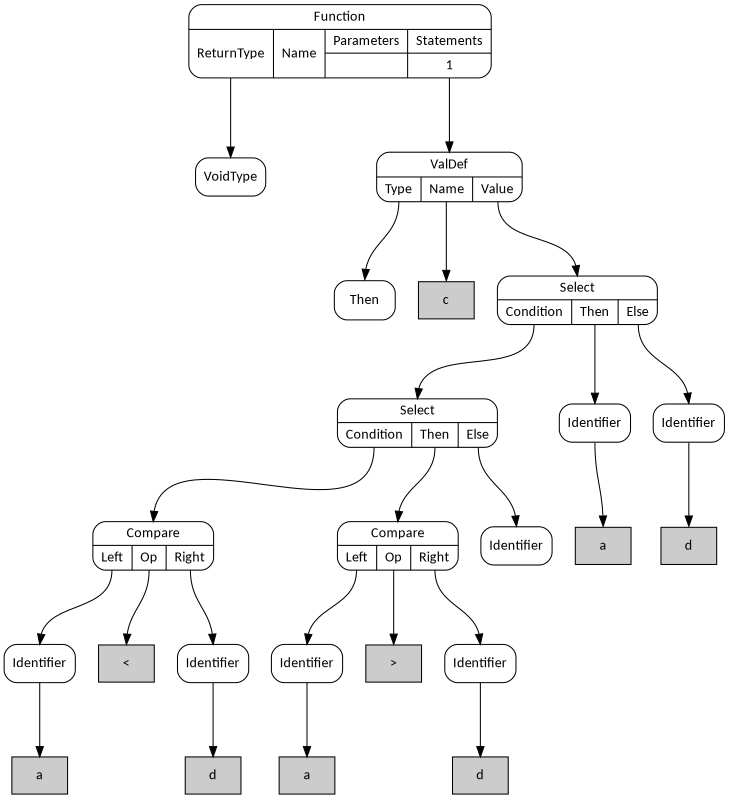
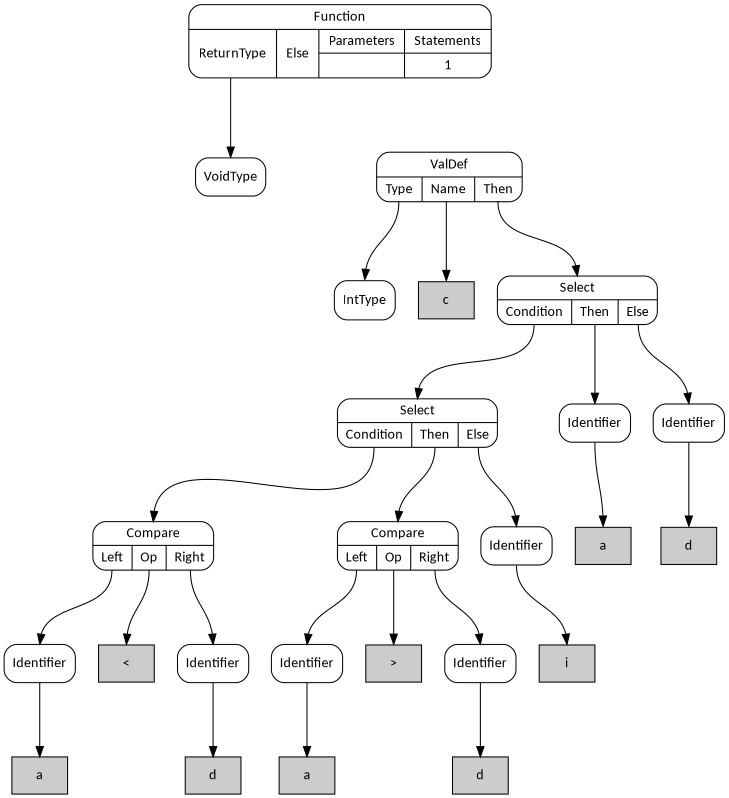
node "Function": text "Name" -> "Else"
edge "Function" -> "ValDef": removed
node "ValDef": text "Value" -> "Then"
node "Then": label "Then" -> "IntType"
node "i": added
